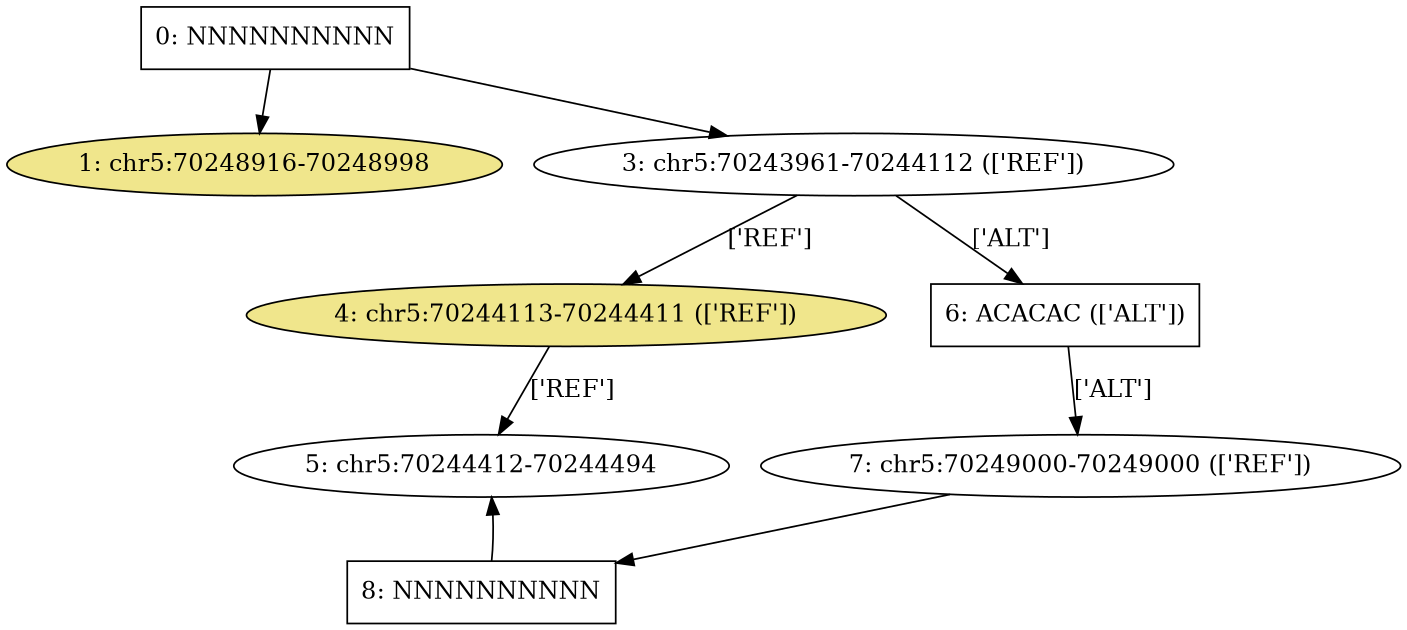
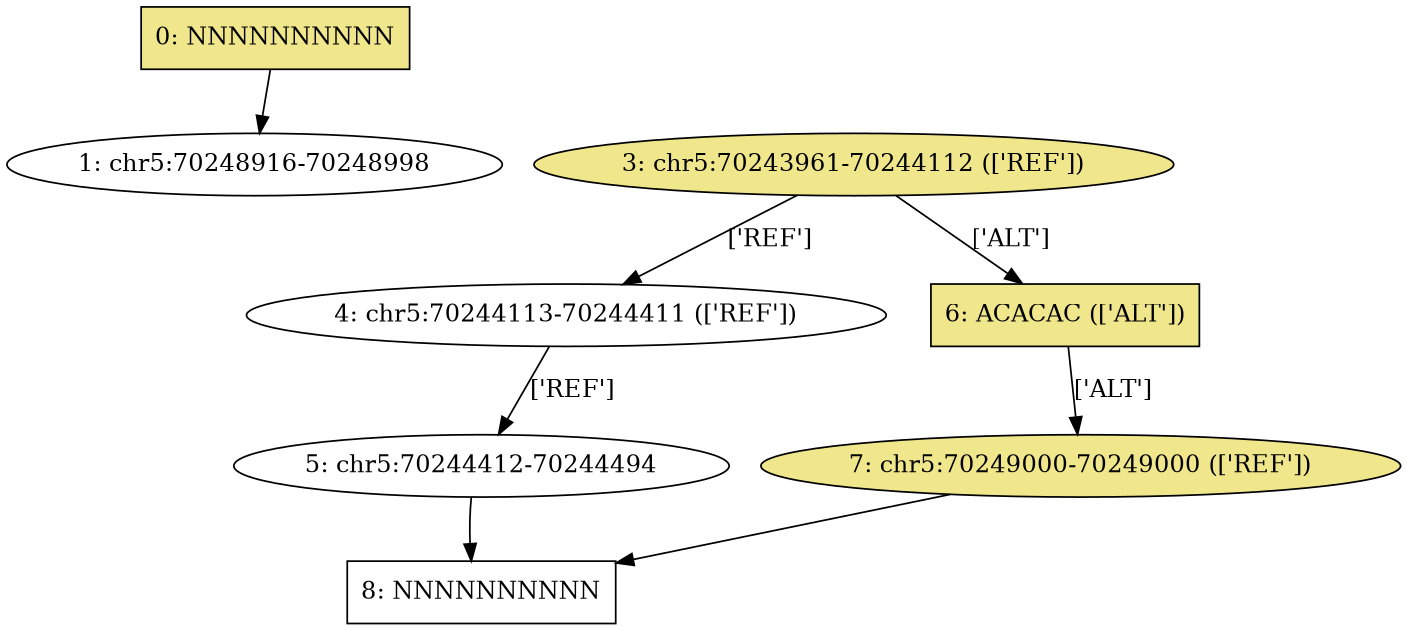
node "0: NNNNNNNNNN": fillcolor white -> khaki
edge "0: NNNNNNNNNN" -> "3: chr5:70243961-70244112 (['REF'])": removed
node "1: chr5:70248916-70248998": fillcolor khaki -> white
node "3: chr5:70243961-70244112 (['REF'])": fillcolor white -> khaki
node "4: chr5:70244113-70244411 (['REF'])": fillcolor khaki -> white
node "6: ACACAC (['ALT'])": fillcolor white -> khaki
node "7: chr5:70249000-70249000 (['REF'])": fillcolor white -> khaki
edge "8: NNNNNNNNNN" -> "5: chr5:70244412-70244494": reversed
